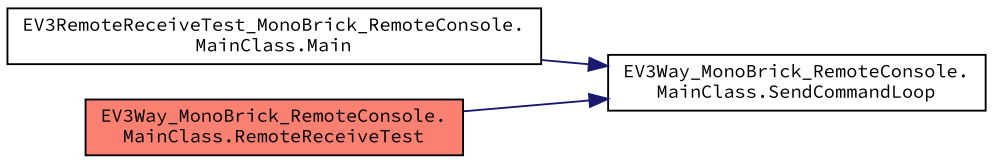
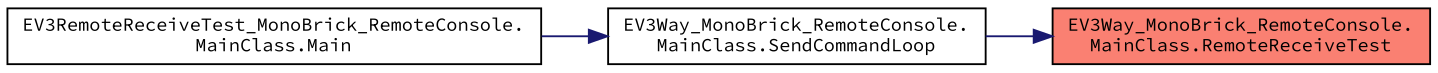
edge "EV3Way_MonoBrick_RemoteConsole. MainClass.RemoteReceiveTest" -> "EV3Way_MonoBrick_RemoteConsole. MainClass.SendCommandLoop": reversed
